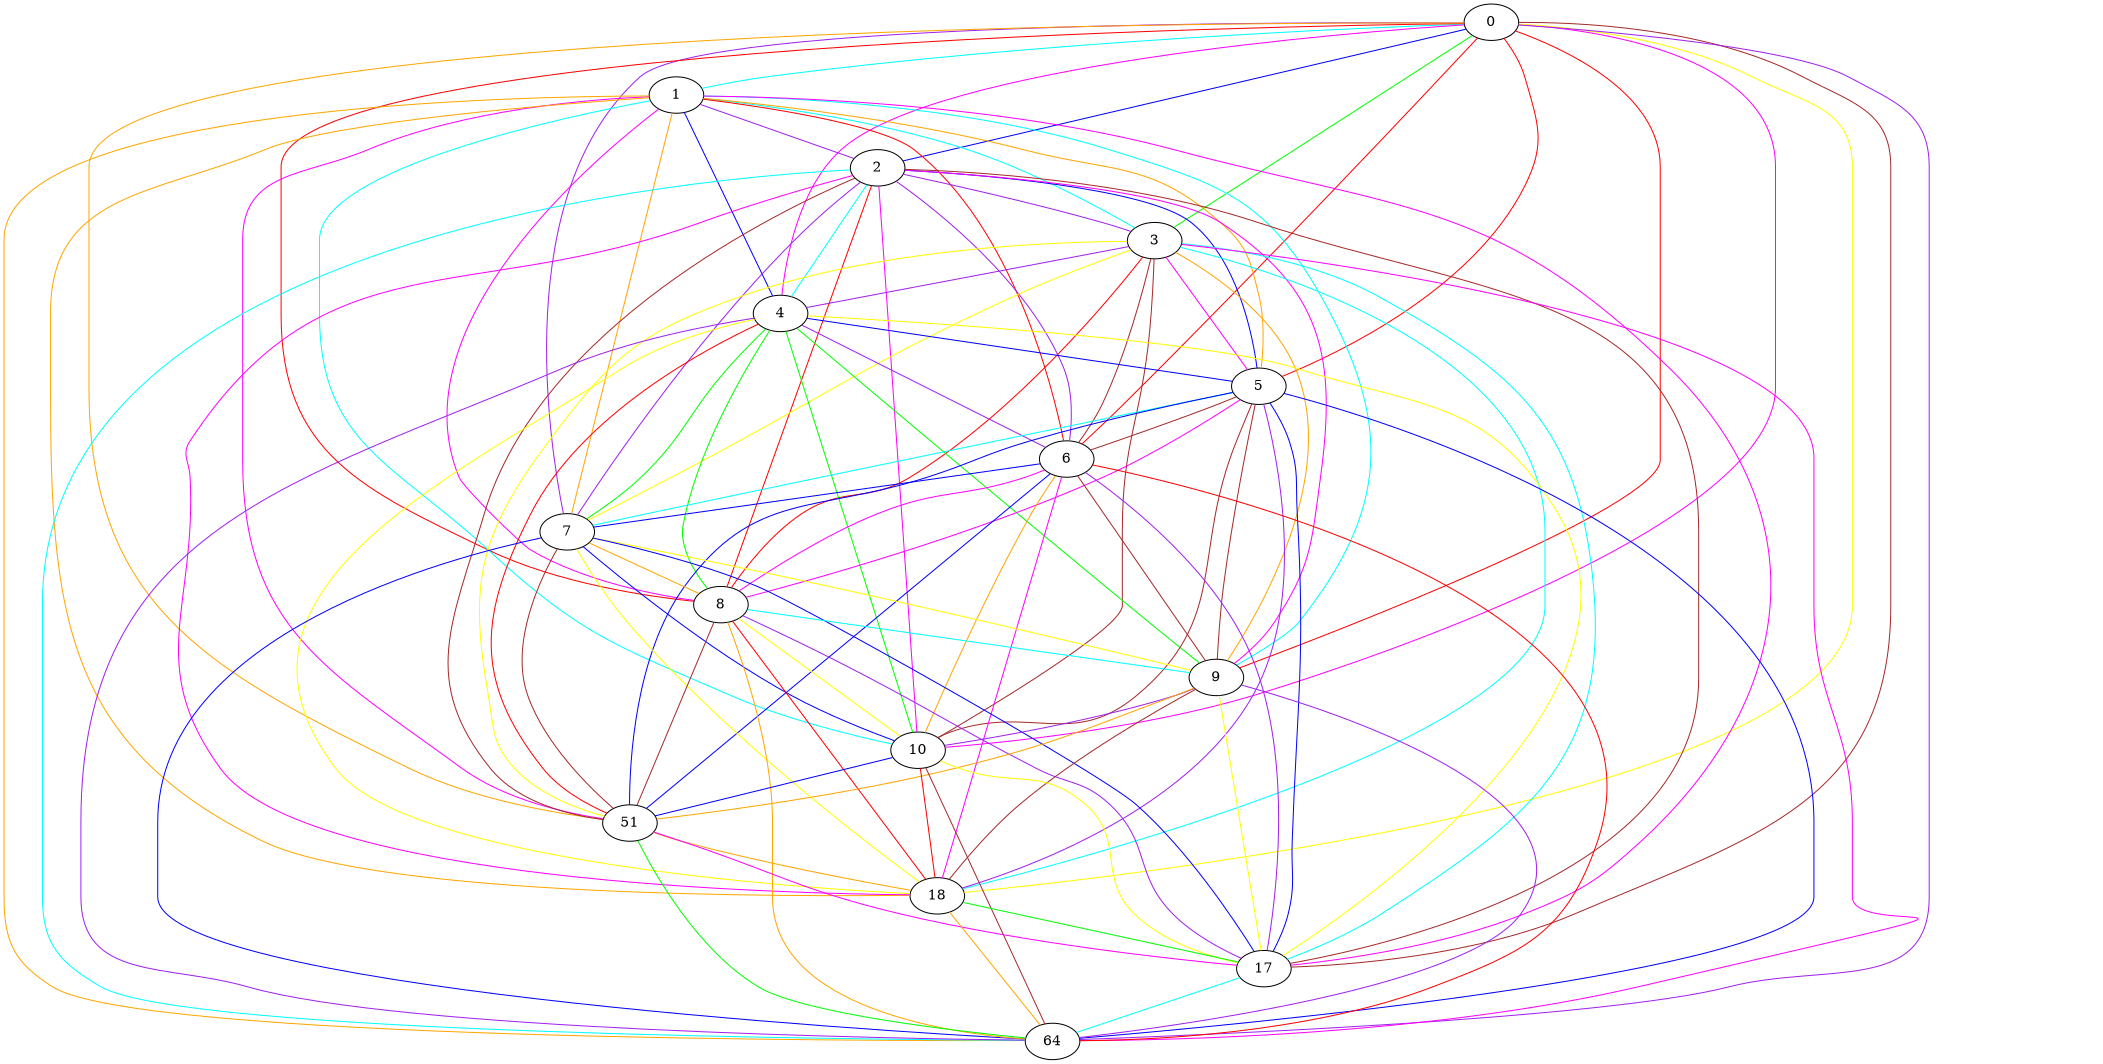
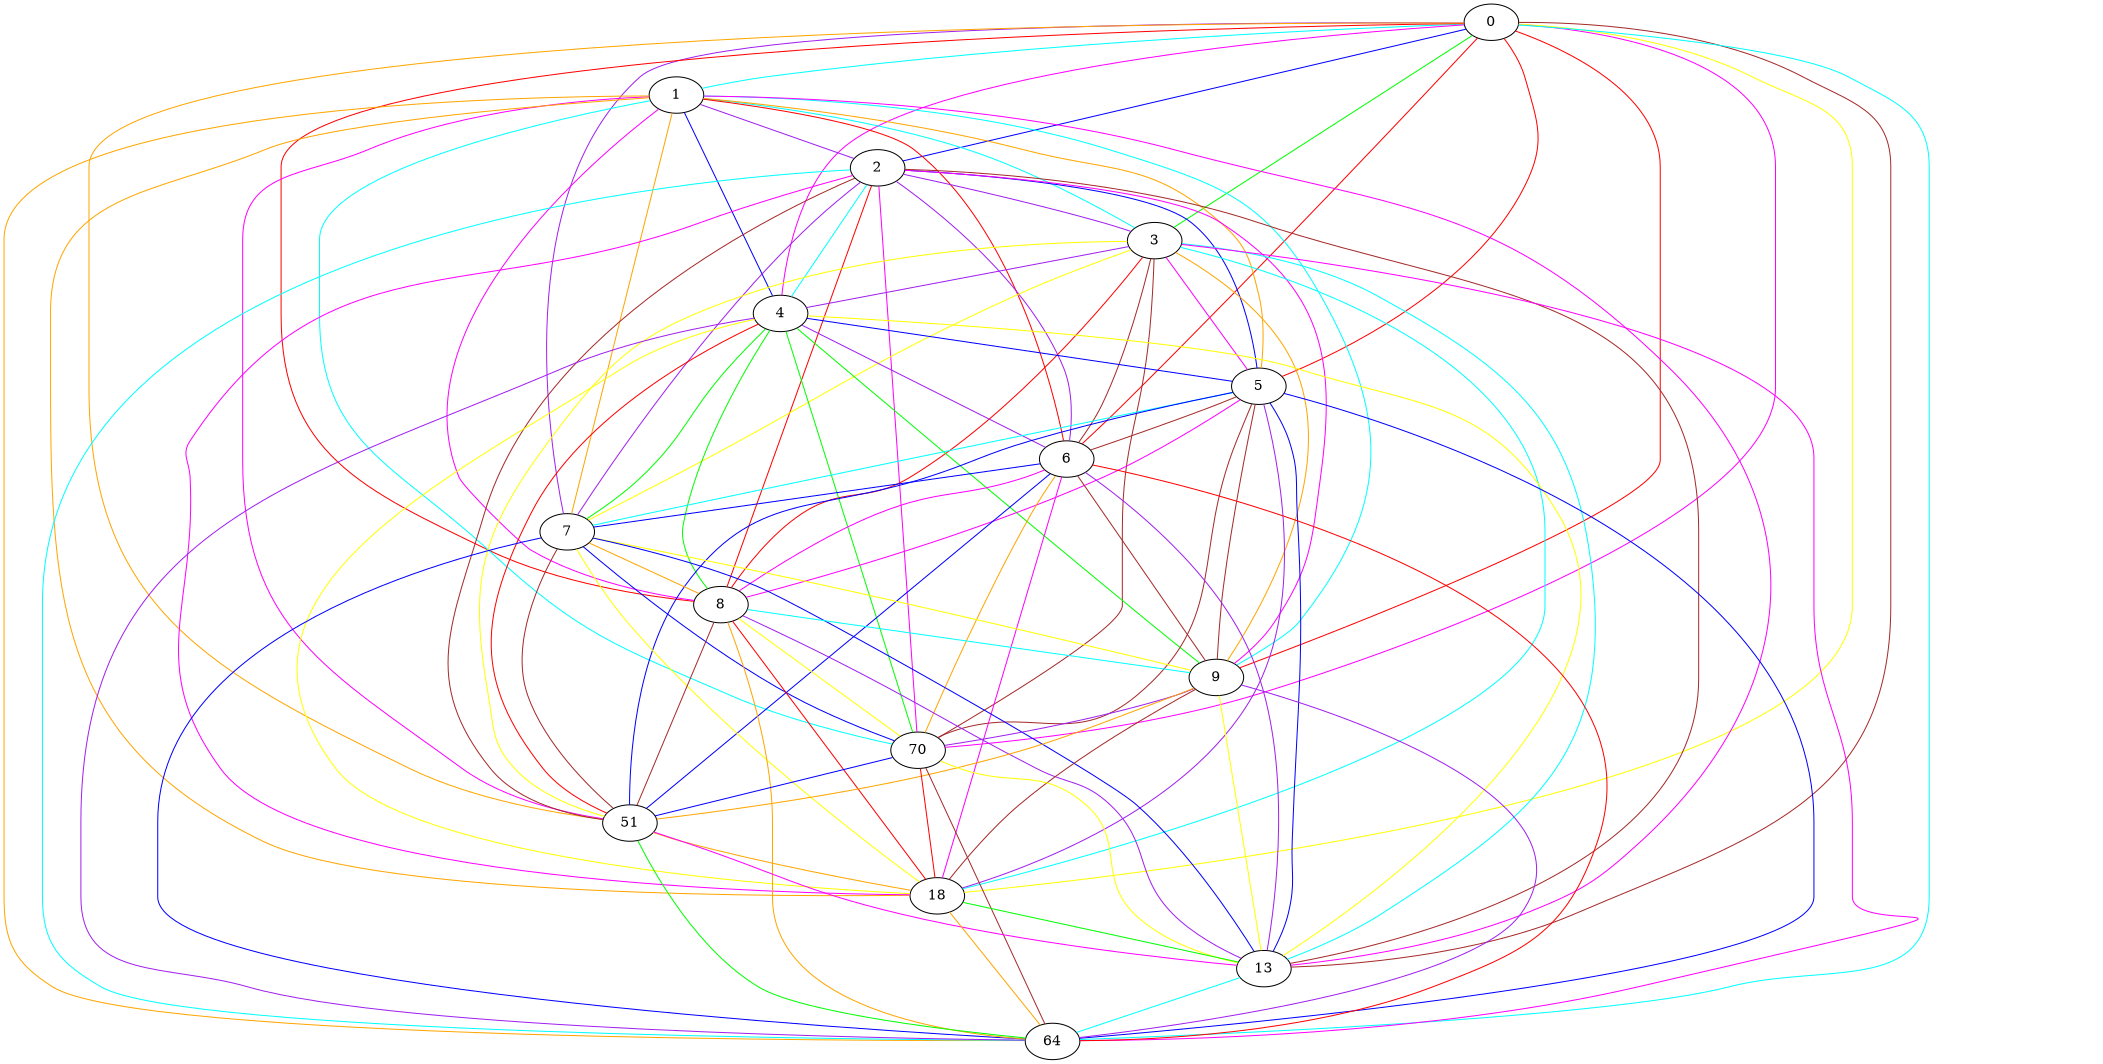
edge "0" -- "64": color purple -> cyan
node "10": label "10" -> "70"
node "17": label "17" -> "13"
